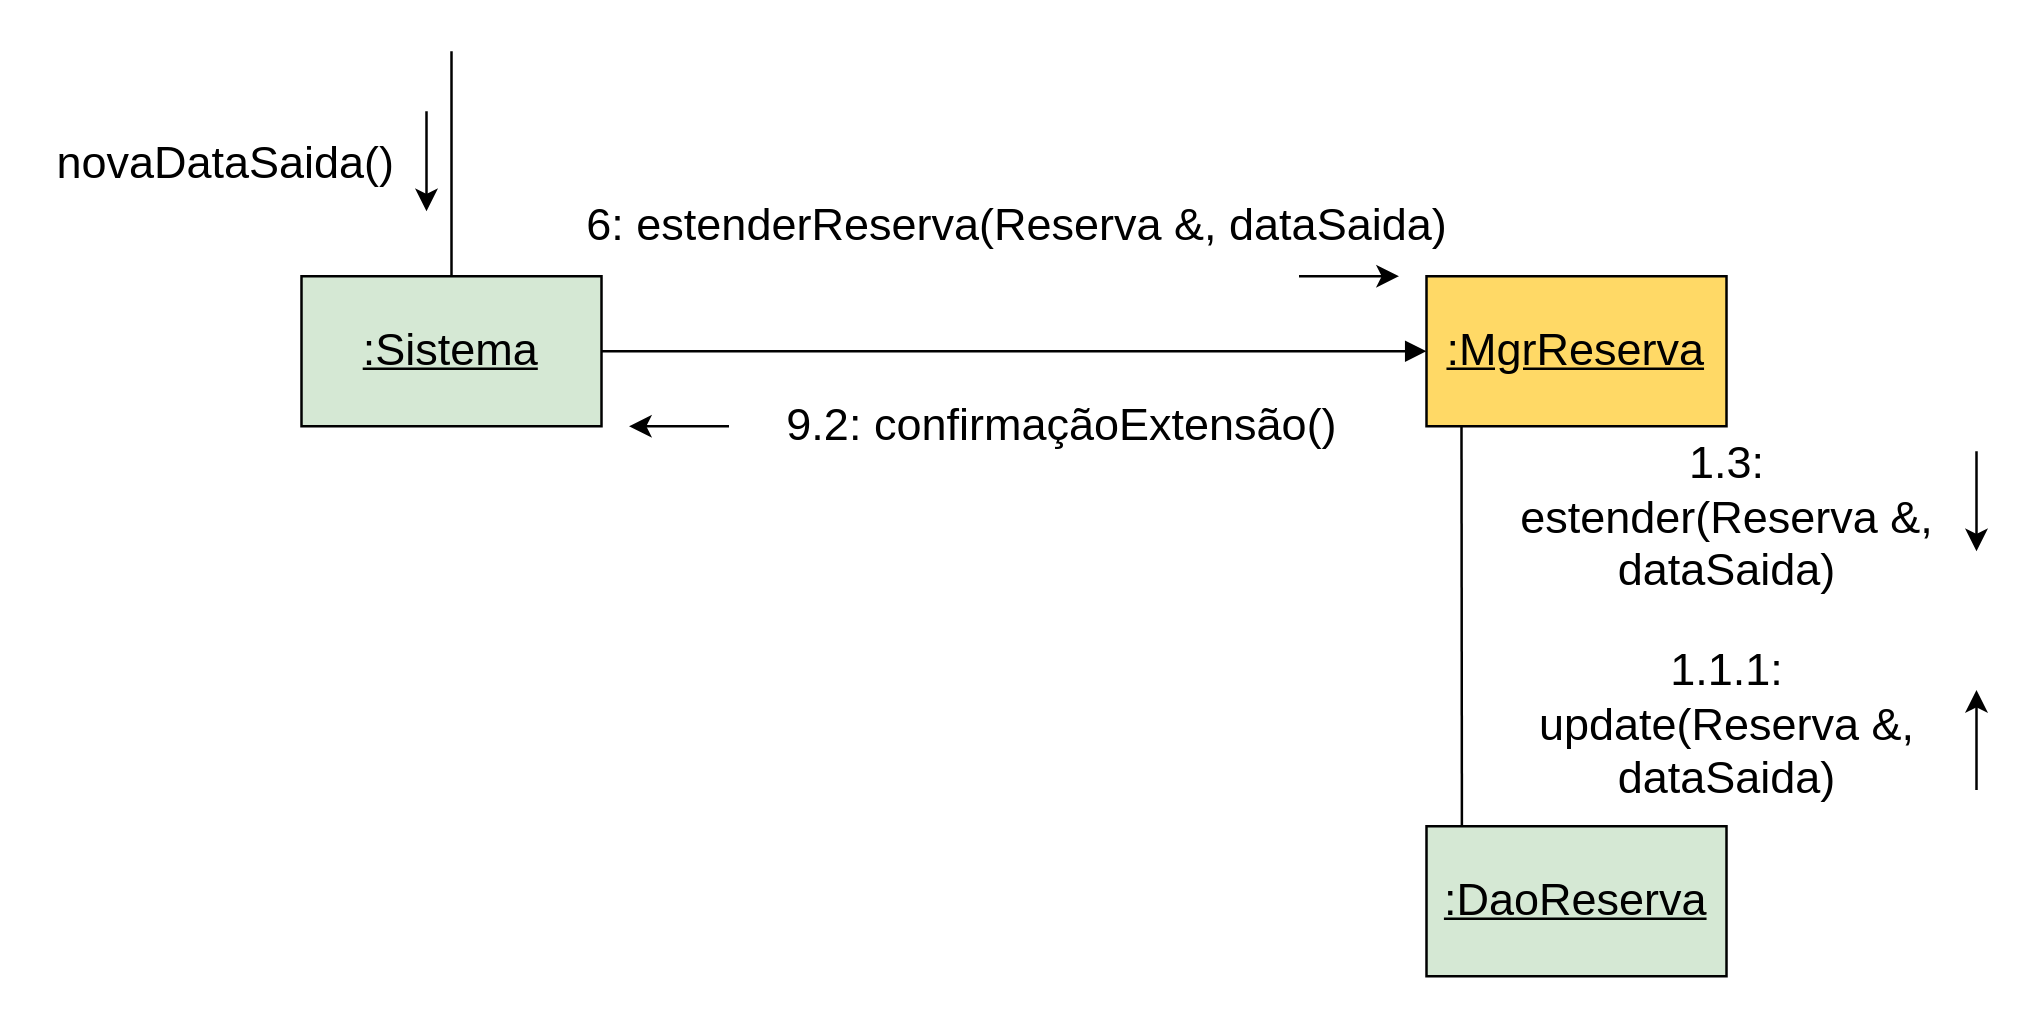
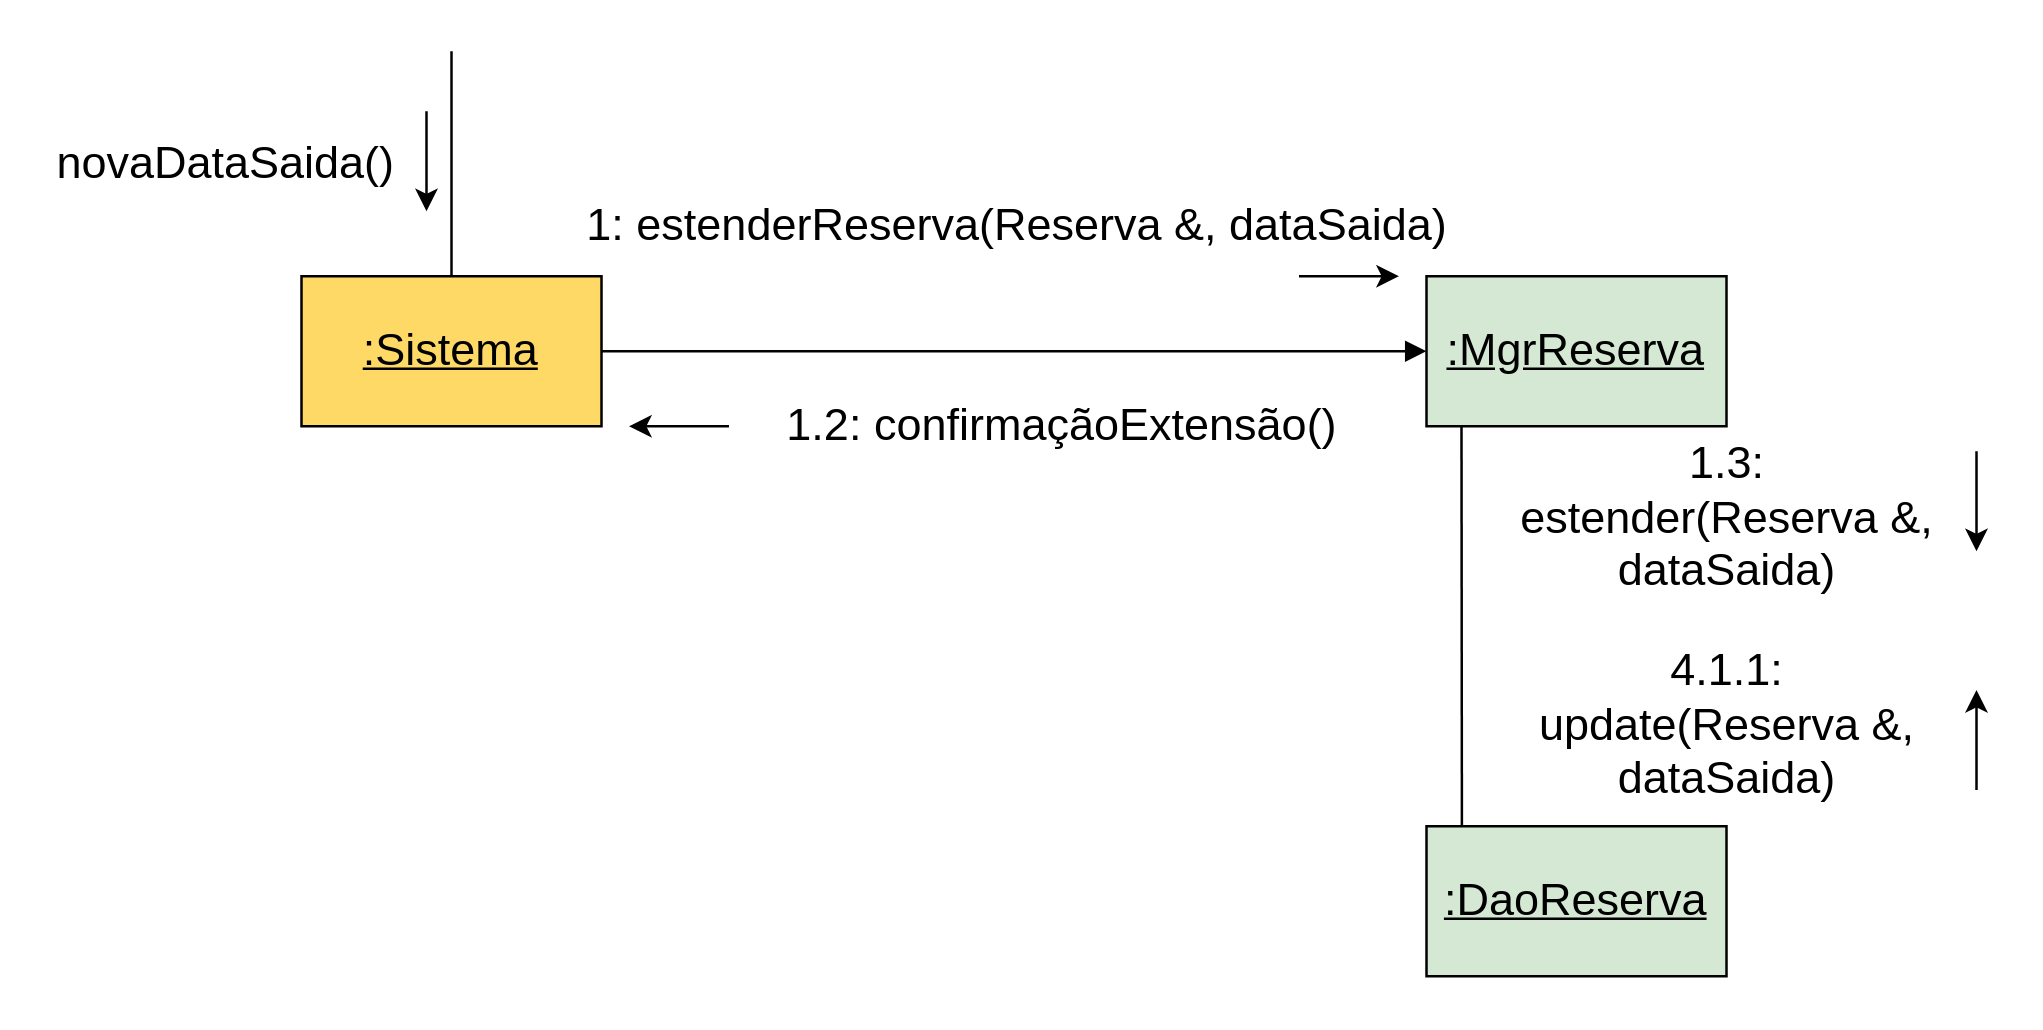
node "6: estenderReserva(Reserva &, dataSaida)": label "6: estenderReserva(Reserva &, dataSaida)" -> "1: estenderReserva(Reserva &, dataSaida)"
node ":Sistema": fillcolor #d5e8d4 -> #ffd966
node ":MgrReserva": fillcolor #ffd966 -> #d5e8d4
node "9.2: confirmaçãoExtensão()": label "9.2: confirmaçãoExtensão()" -> "1.2: confirmaçãoExtensão()"
node "1.1.1: update(Reserva &, dataSaida)": label "1.1.1: update(Reserva &, dataSaida)" -> "4.1.1: update(Reserva &, dataSaida)"
